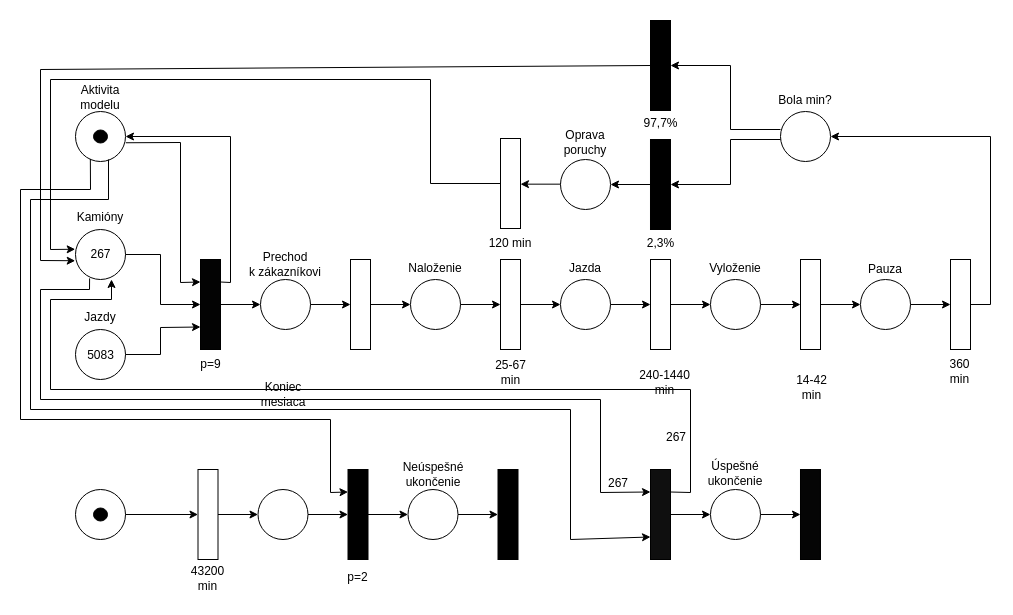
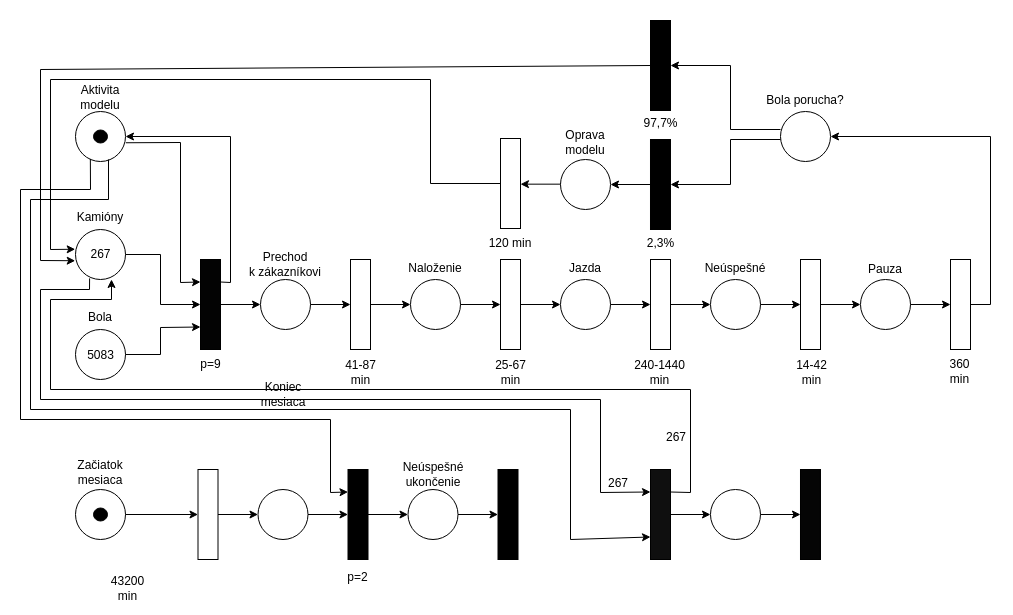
node "Bola min?": label "Bola min?" -> "Bola porucha?"
node "Oprava poruchy": label "Oprava poruchy" -> "Oprava modelu"
node "Vyloženie": label "Vyloženie" -> "Neúspešné"
node "Jazdy": label "Jazdy" -> "Bola"
node "41-87 min": added
node "240-1440 min": moved (665, 383) -> (660, 373)
node "14-42 min": moved (812, 388) -> (812, 373)
node "Začiatok mesiaca": added
node "Úspešné ukončenie": removed
node "43200 min": moved (208, 579) -> (128, 589)
